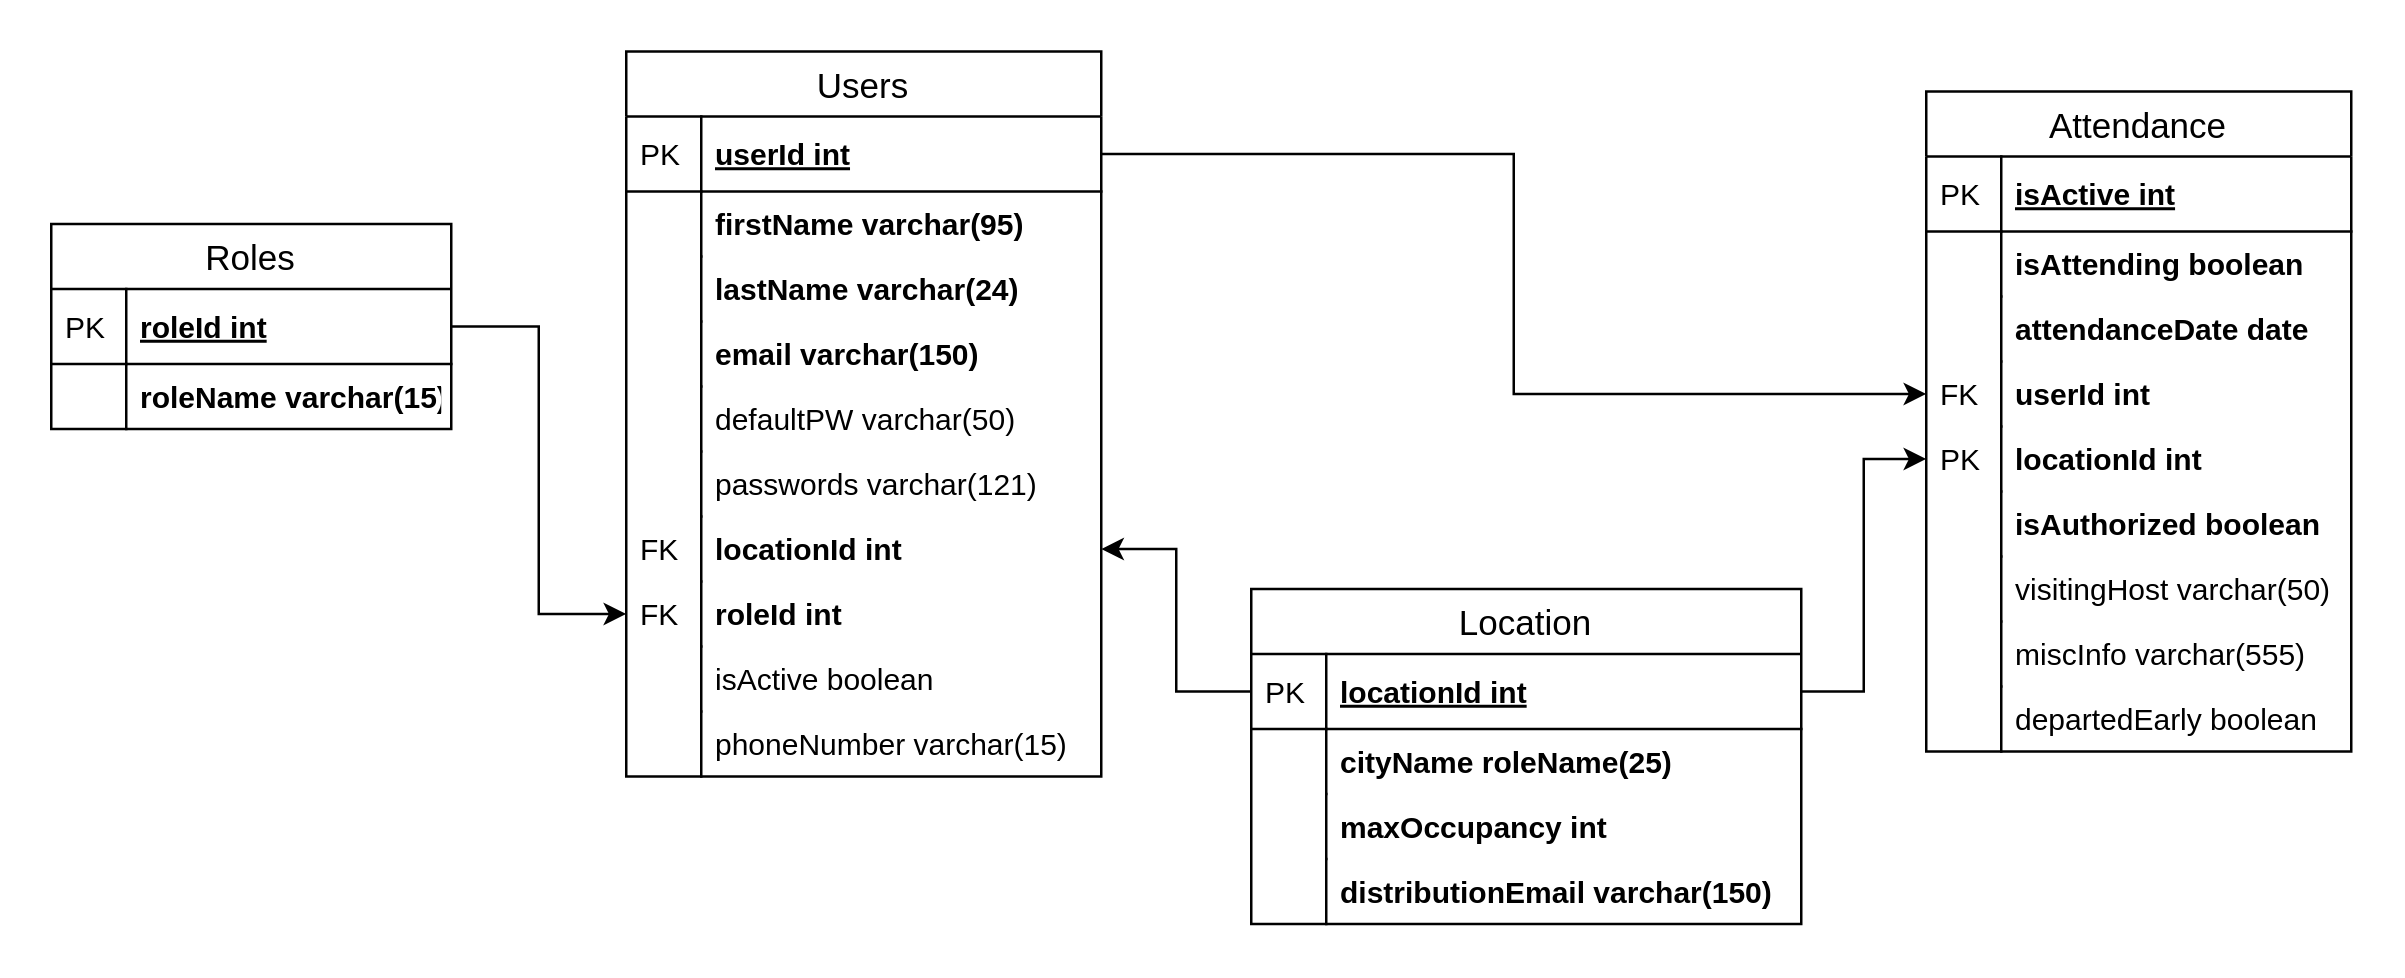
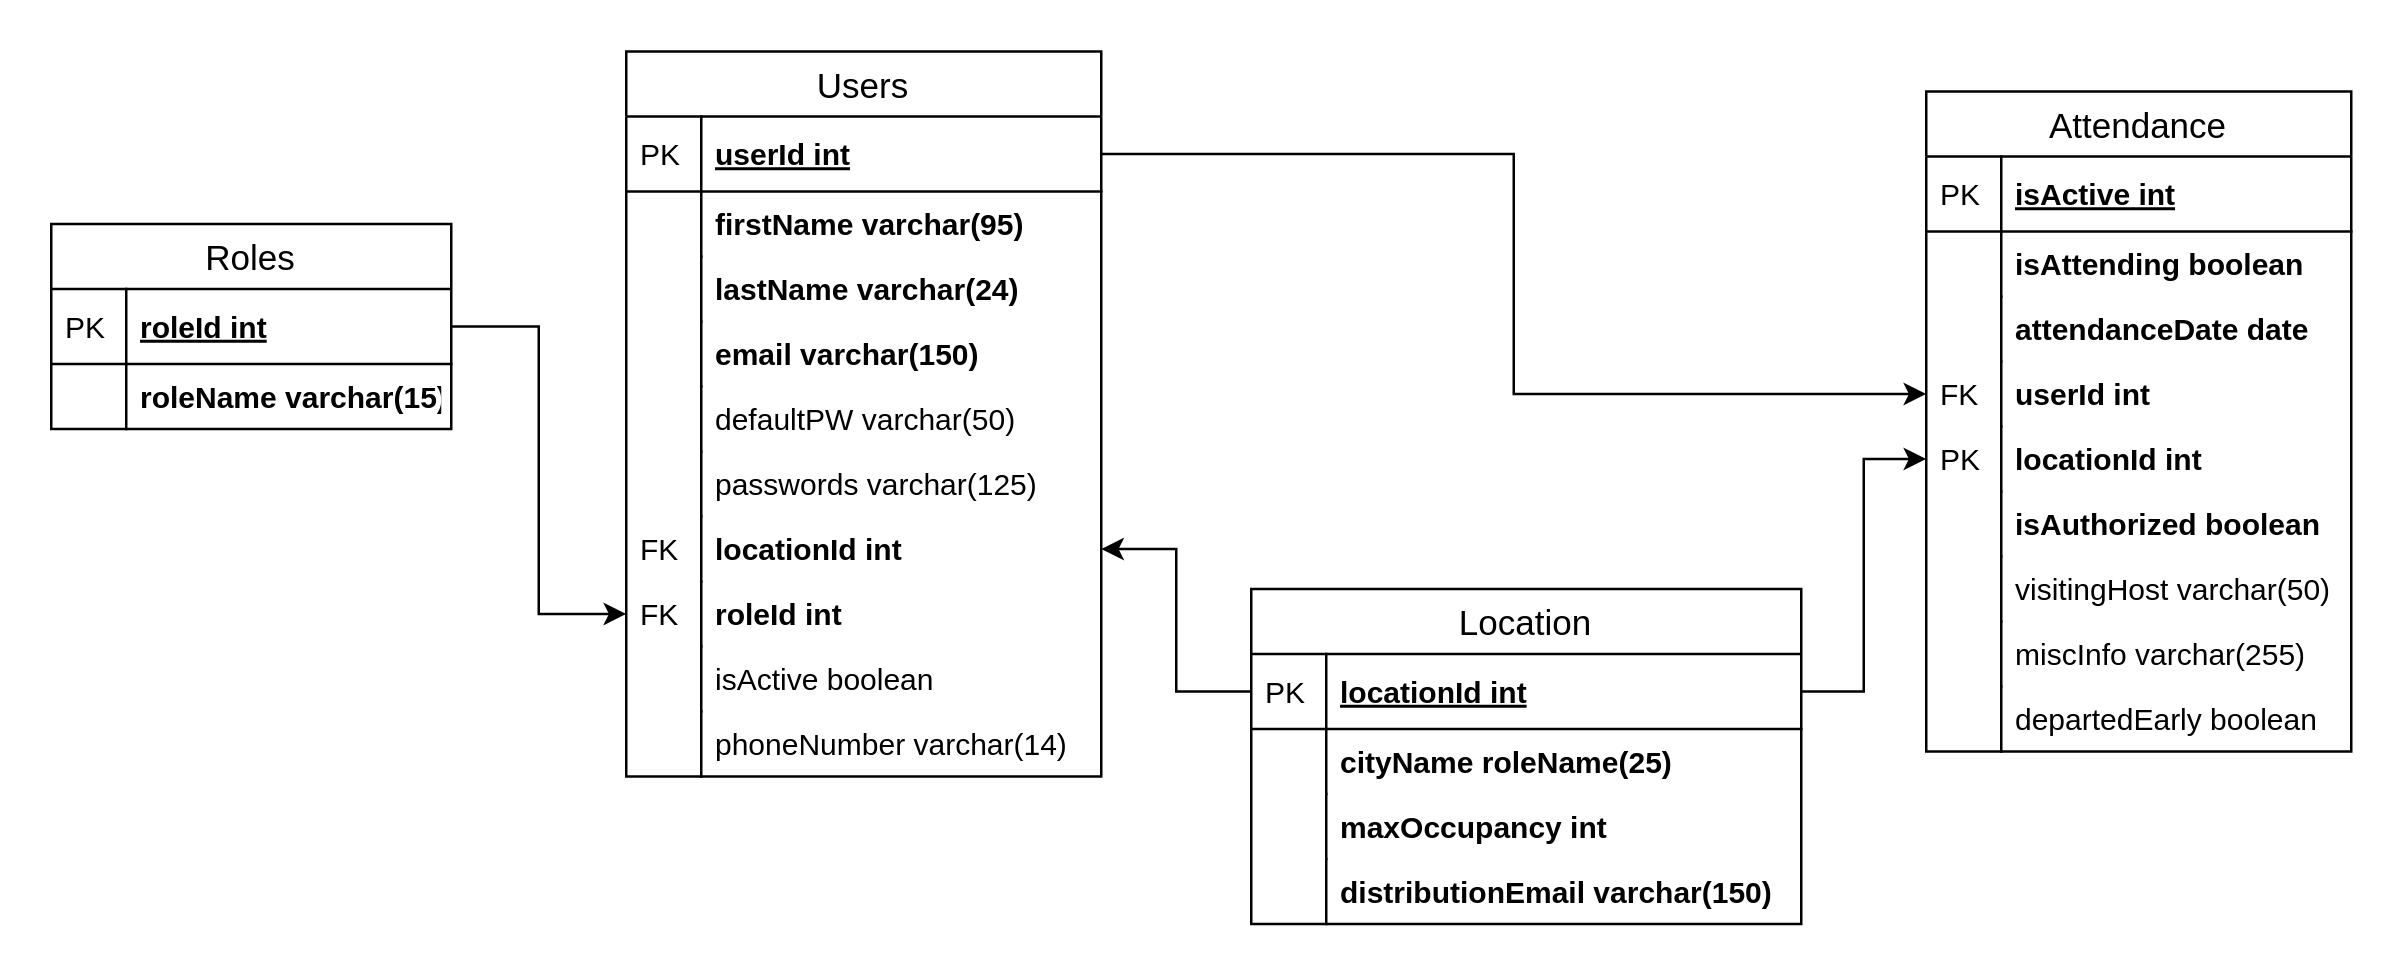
node "passwords varchar(121)": label "passwords varchar(121)" -> "passwords varchar(125)"
node "miscInfo varchar(555)": label "miscInfo varchar(555)" -> "miscInfo varchar(255)"
node "phoneNumber varchar(15)": label "phoneNumber varchar(15)" -> "phoneNumber varchar(14)"
